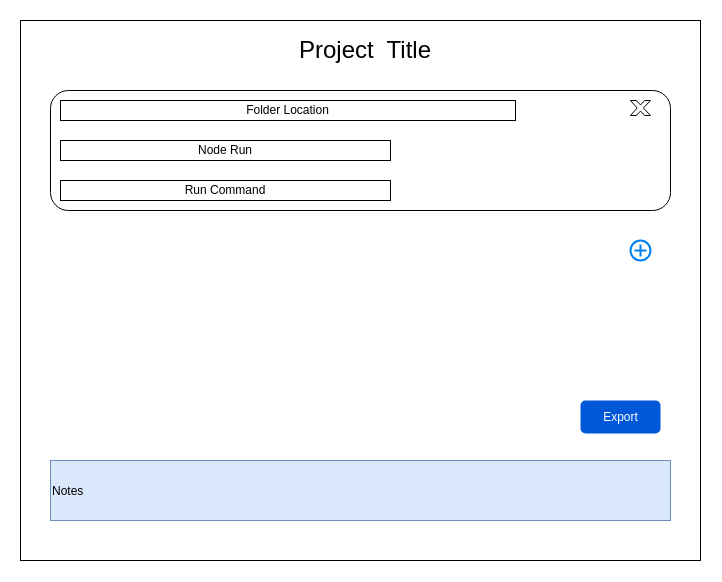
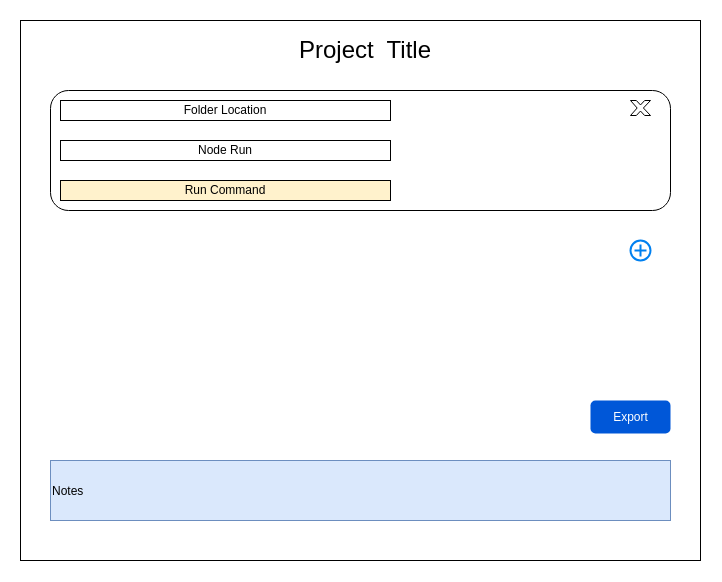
node "Folder Location": size 455x20 -> 330x20
node "Run Command": fillcolor #ffffff -> #fff2cc
node "Export": moved (621, 417) -> (631, 417)
